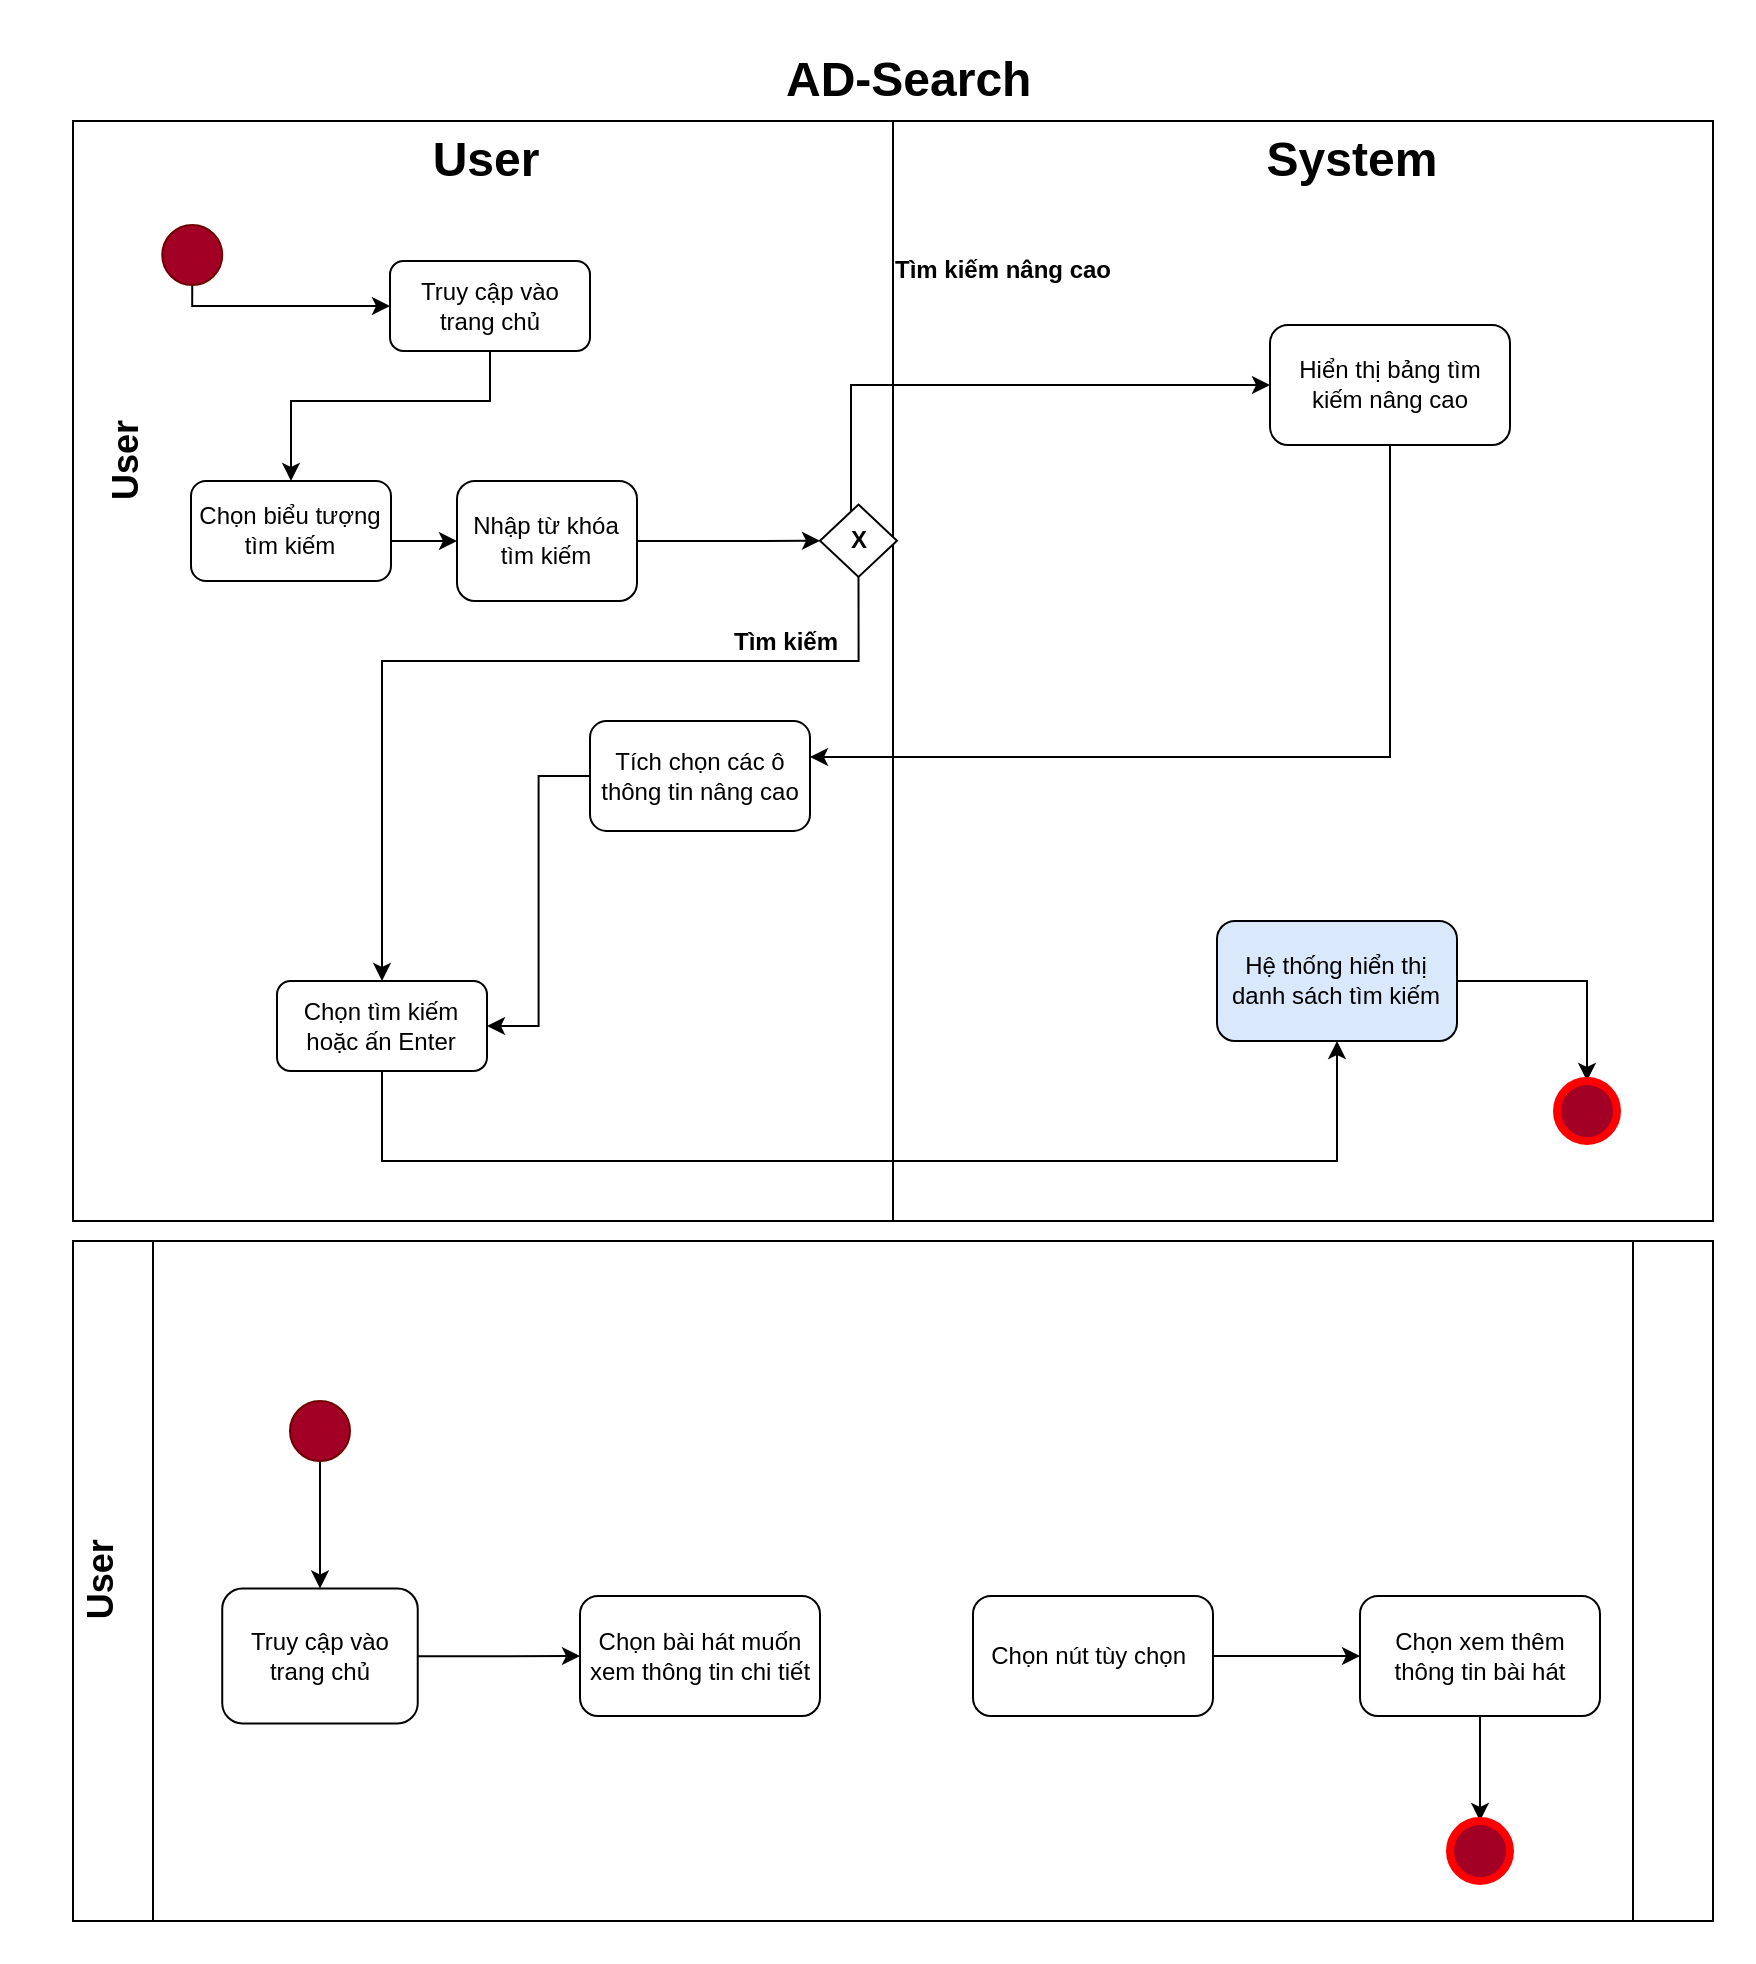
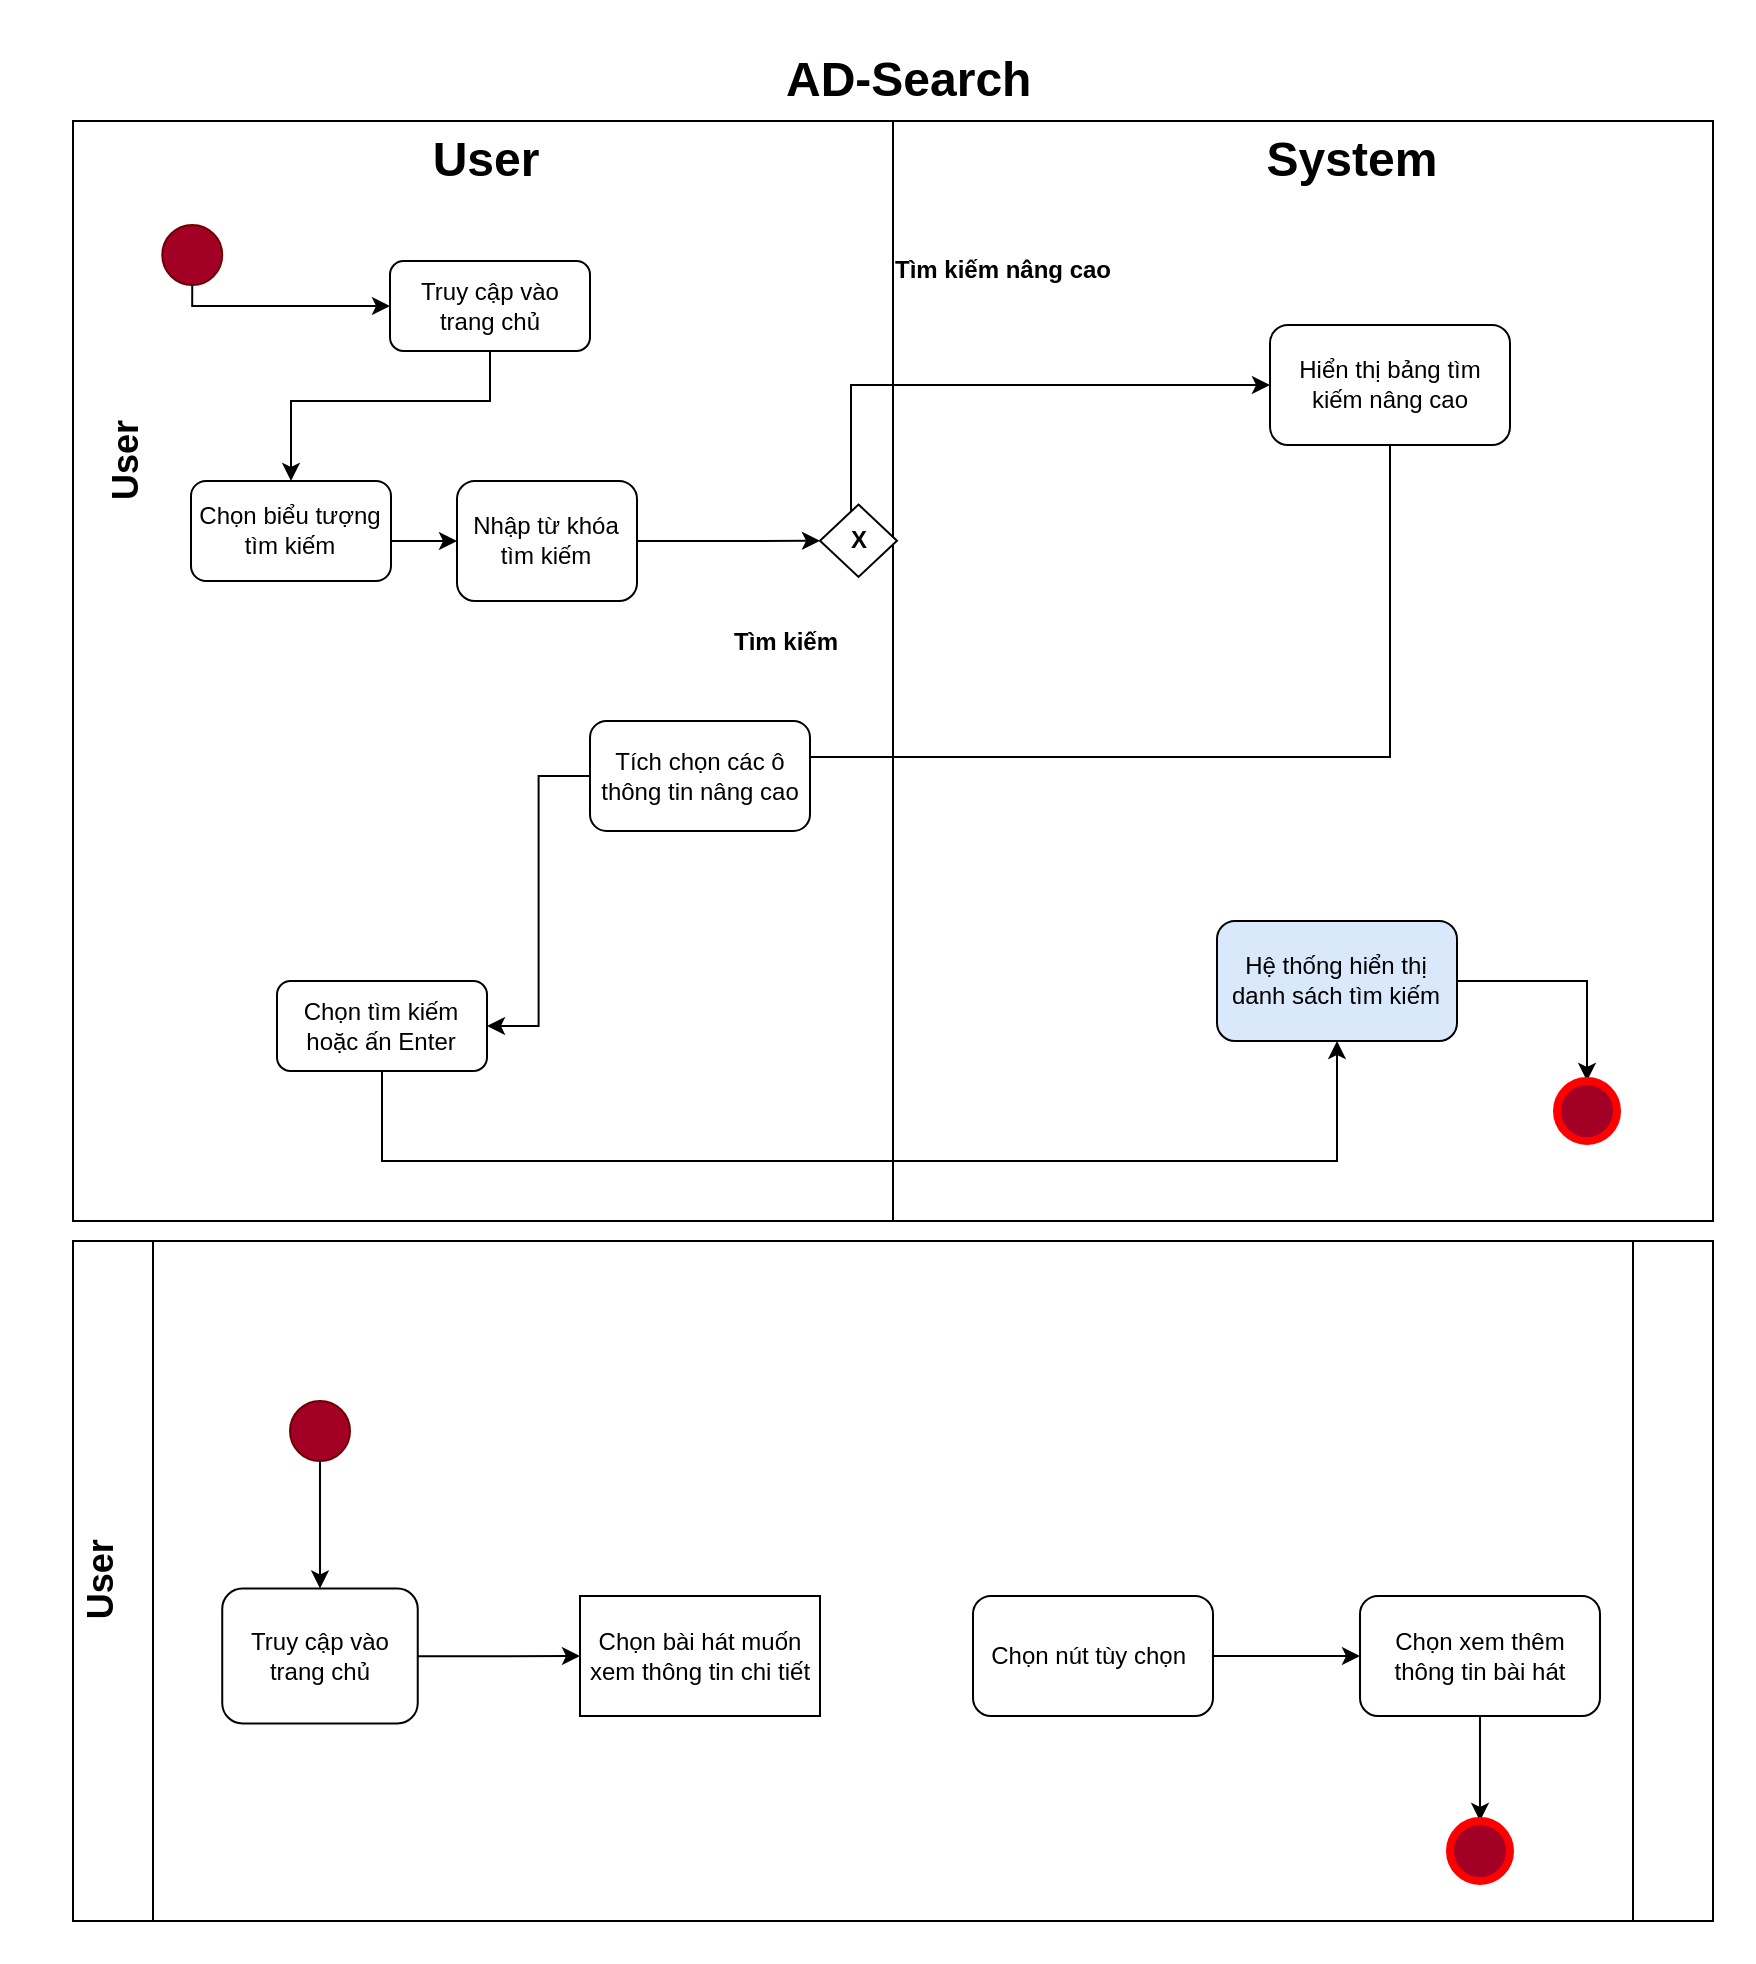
edge "X" -> "Chọn tìm kiếm hoặc ấn Enter": removed
edge "Hiển thị bảng tìm kiếm nâng cao" -> "Tích chọn các ô thông tin nâng cao": arrowhead classic -> none
node "Chọn bài hát muốn xem thông tin chi tiết": shape rounded rectangle -> rectangle
